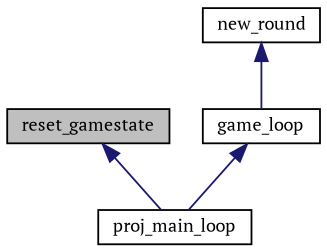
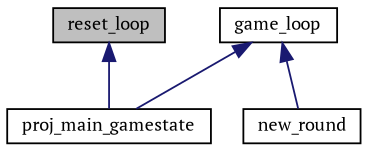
edge "game_loop" -> "new_round": reversed
node "reset_gamestate": label "reset_gamestate" -> "reset_loop"
node "proj_main_loop": label "proj_main_loop" -> "proj_main_gamestate"
